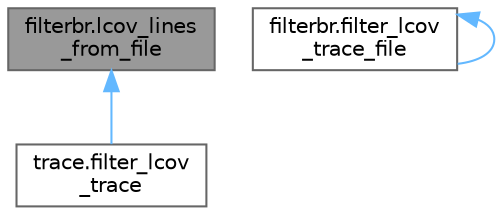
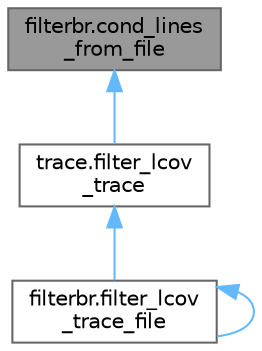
node "filterbr.lcov_lines _from_file": label "filterbr.lcov_lines _from_file" -> "filterbr.cond_lines _from_file"
edge "filterbr.filter_lcov _trace_file" -> "trace.filter_lcov _trace": added
